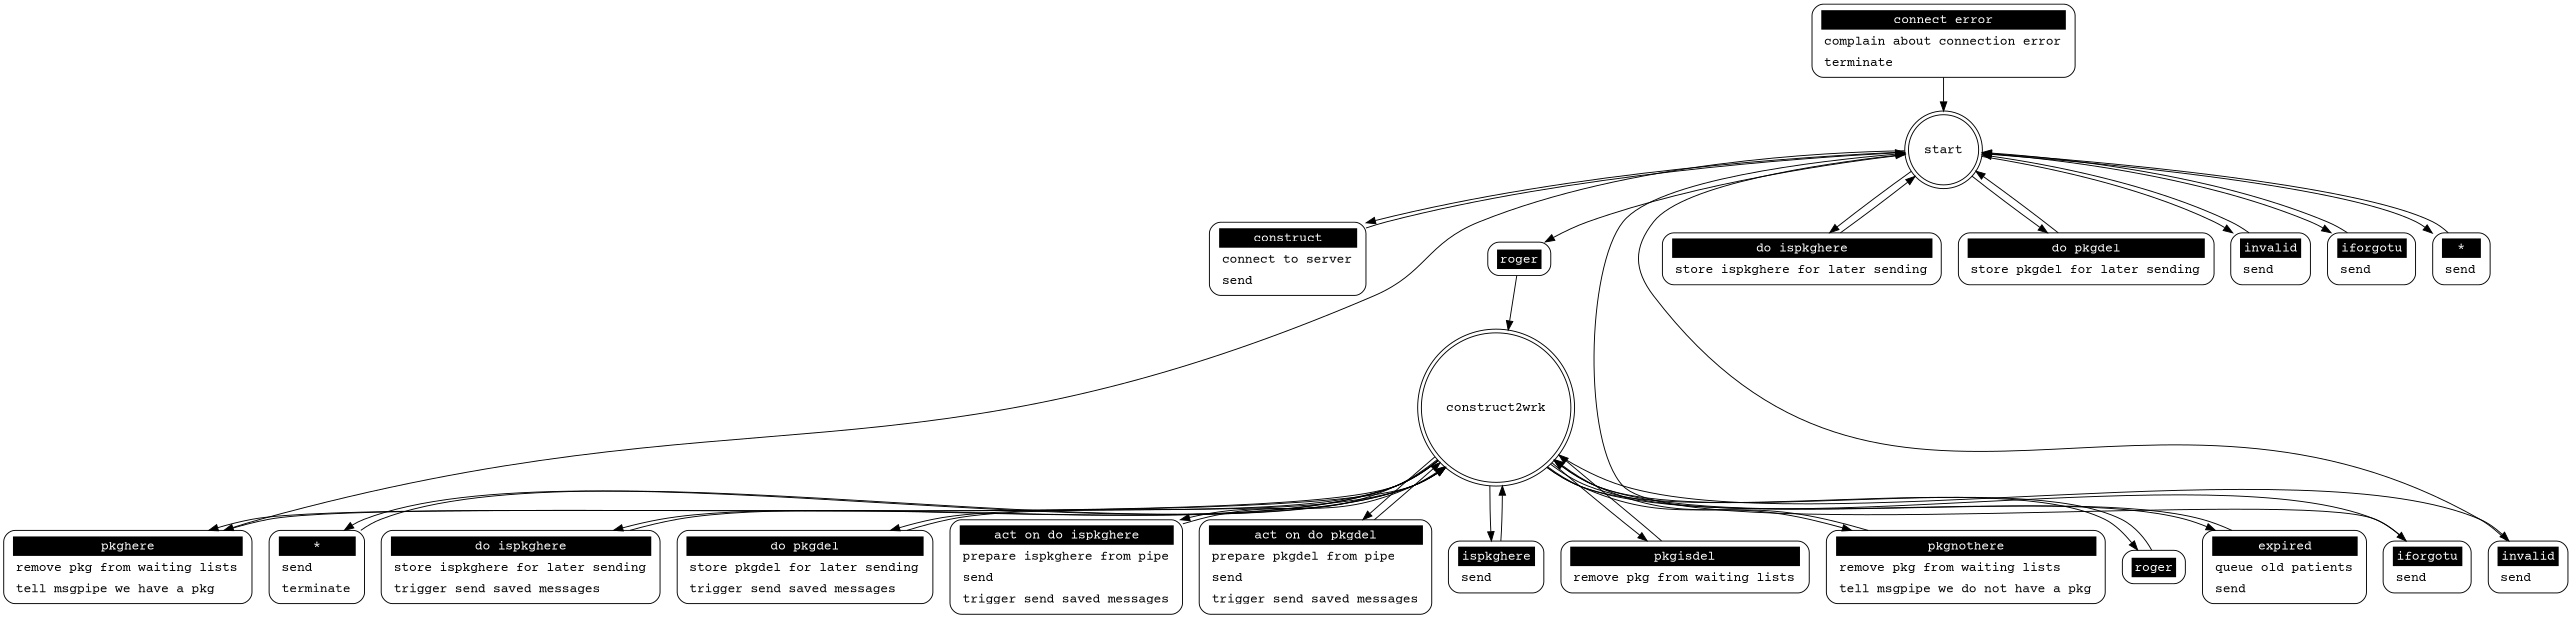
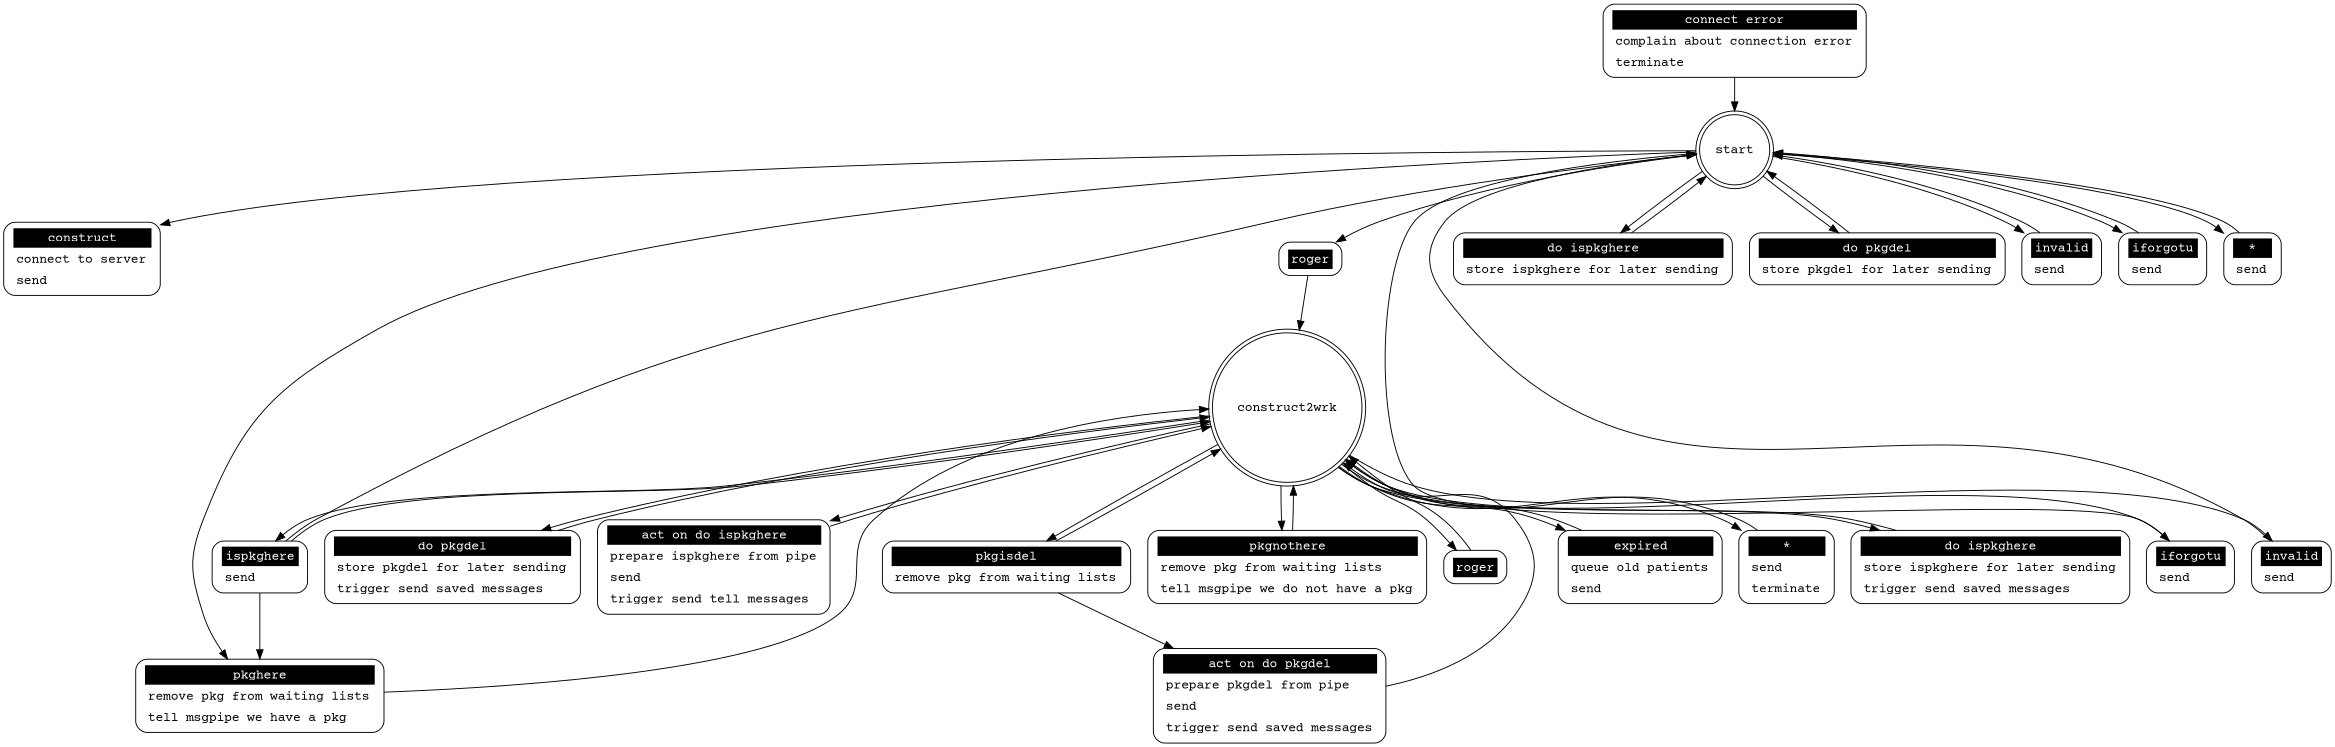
edge "construct" -> "start": now "ispkghere" -> "start"
edge "construct2wrk" -> "act on do pkgdel": now "pkgisdel" -> "act on do pkgdel"
edge "construct2wrk" -> "pkghere": now "ispkghere" -> "pkghere"
node "act on do ispkghere": text "trigger send saved messages" -> "trigger send tell messages"
